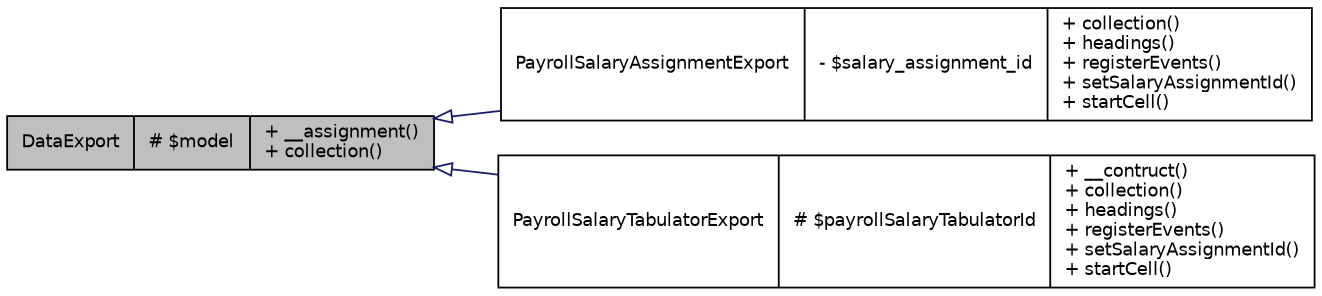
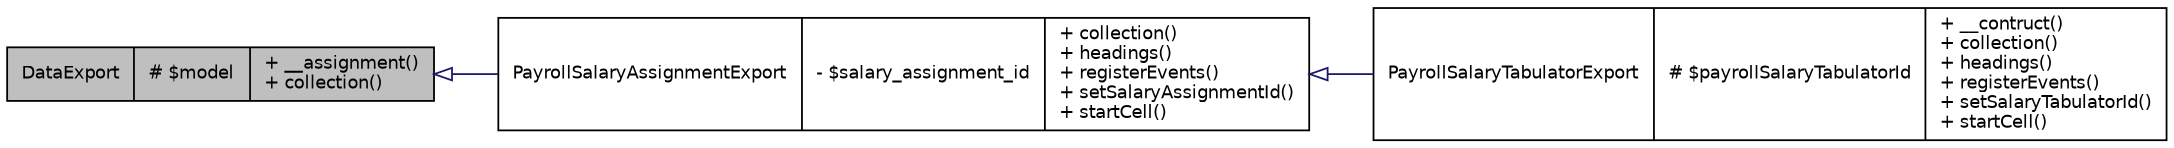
edge "PayrollSalaryTabulatorExport" -> "DataExport": now "PayrollSalaryTabulatorExport" -> "PayrollSalaryAssignmentExport"
node "PayrollSalaryTabulatorExport": text "+ setSalaryAssignmentId()" -> "+ setSalaryTabulatorId()"
